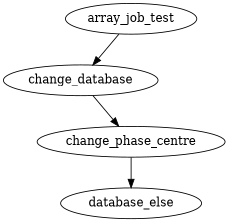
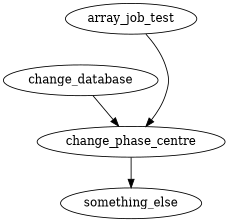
edge "array_job_test" -> "change_database": now "array_job_test" -> "change_phase_centre"
node "database_else": label "database_else" -> "something_else"
